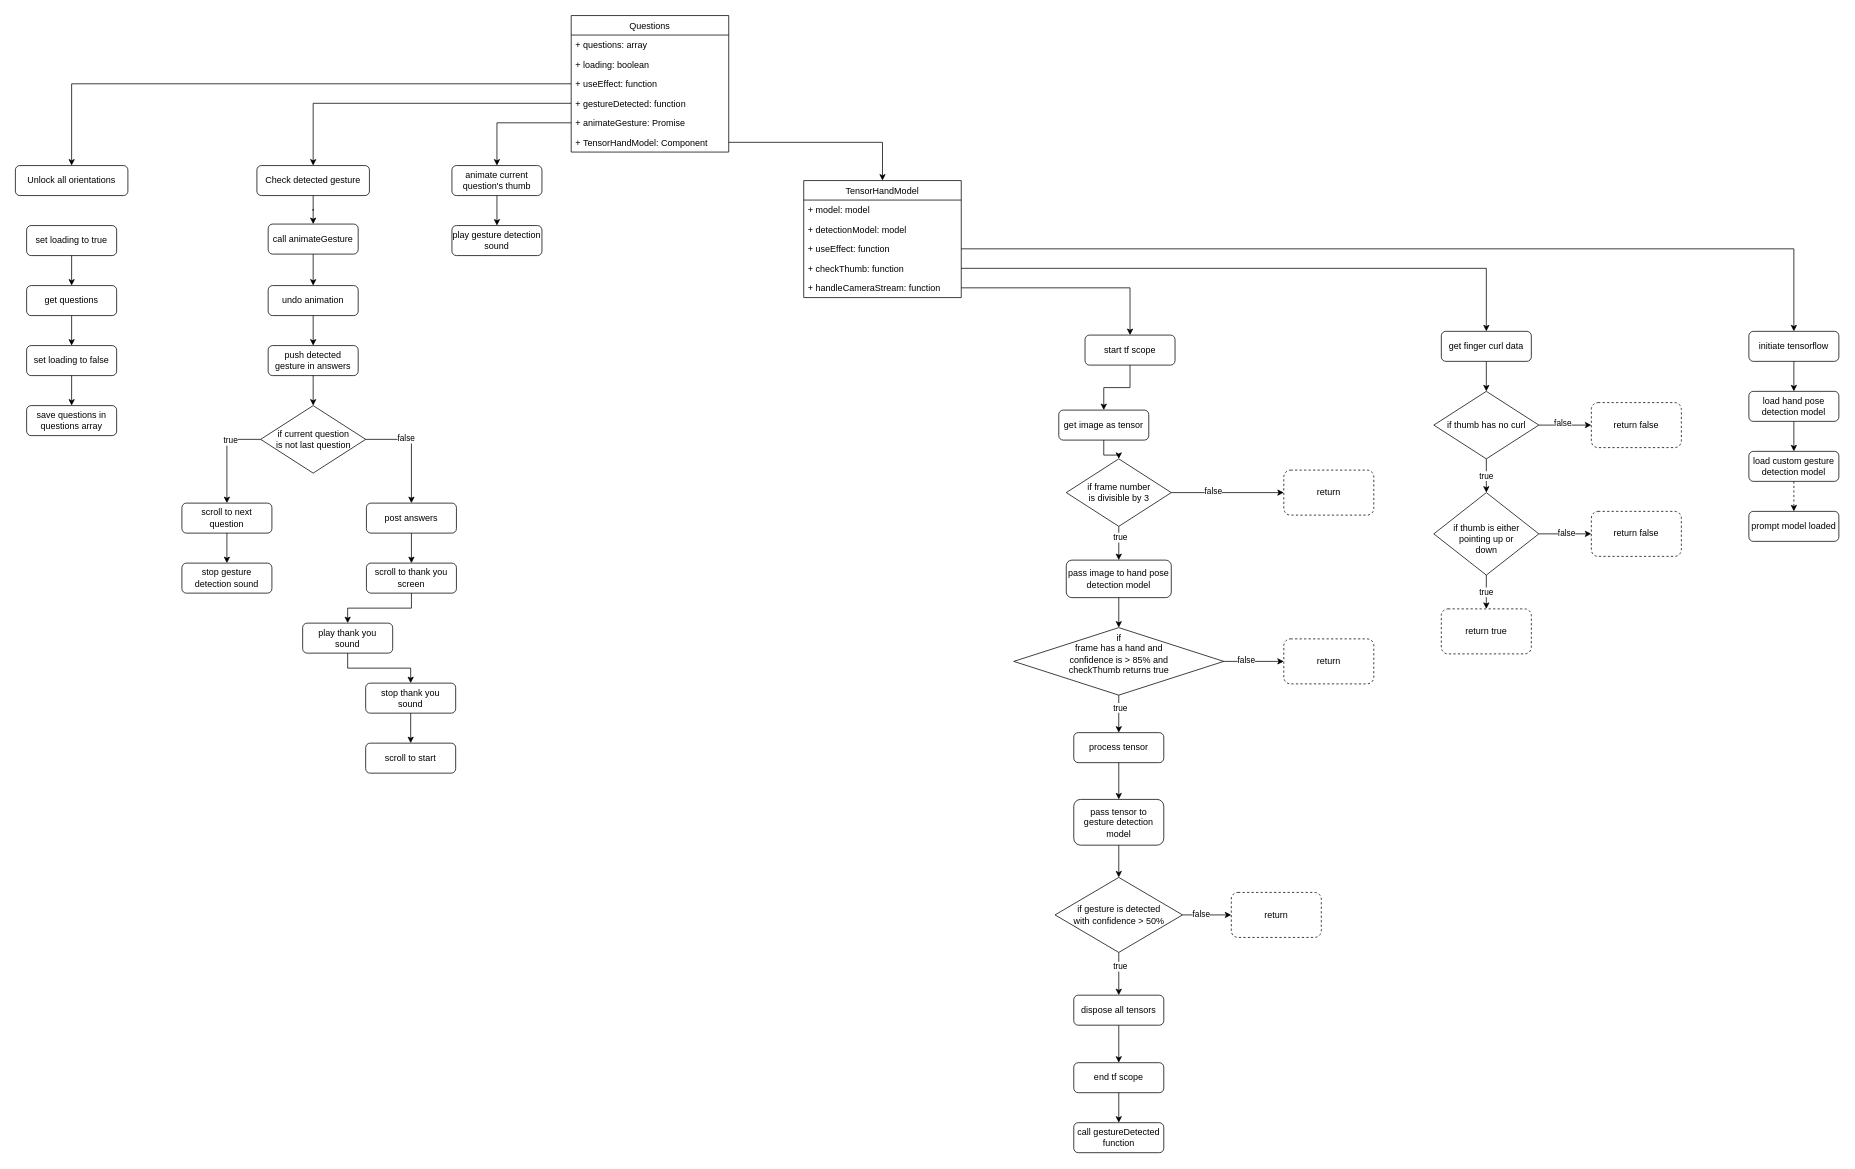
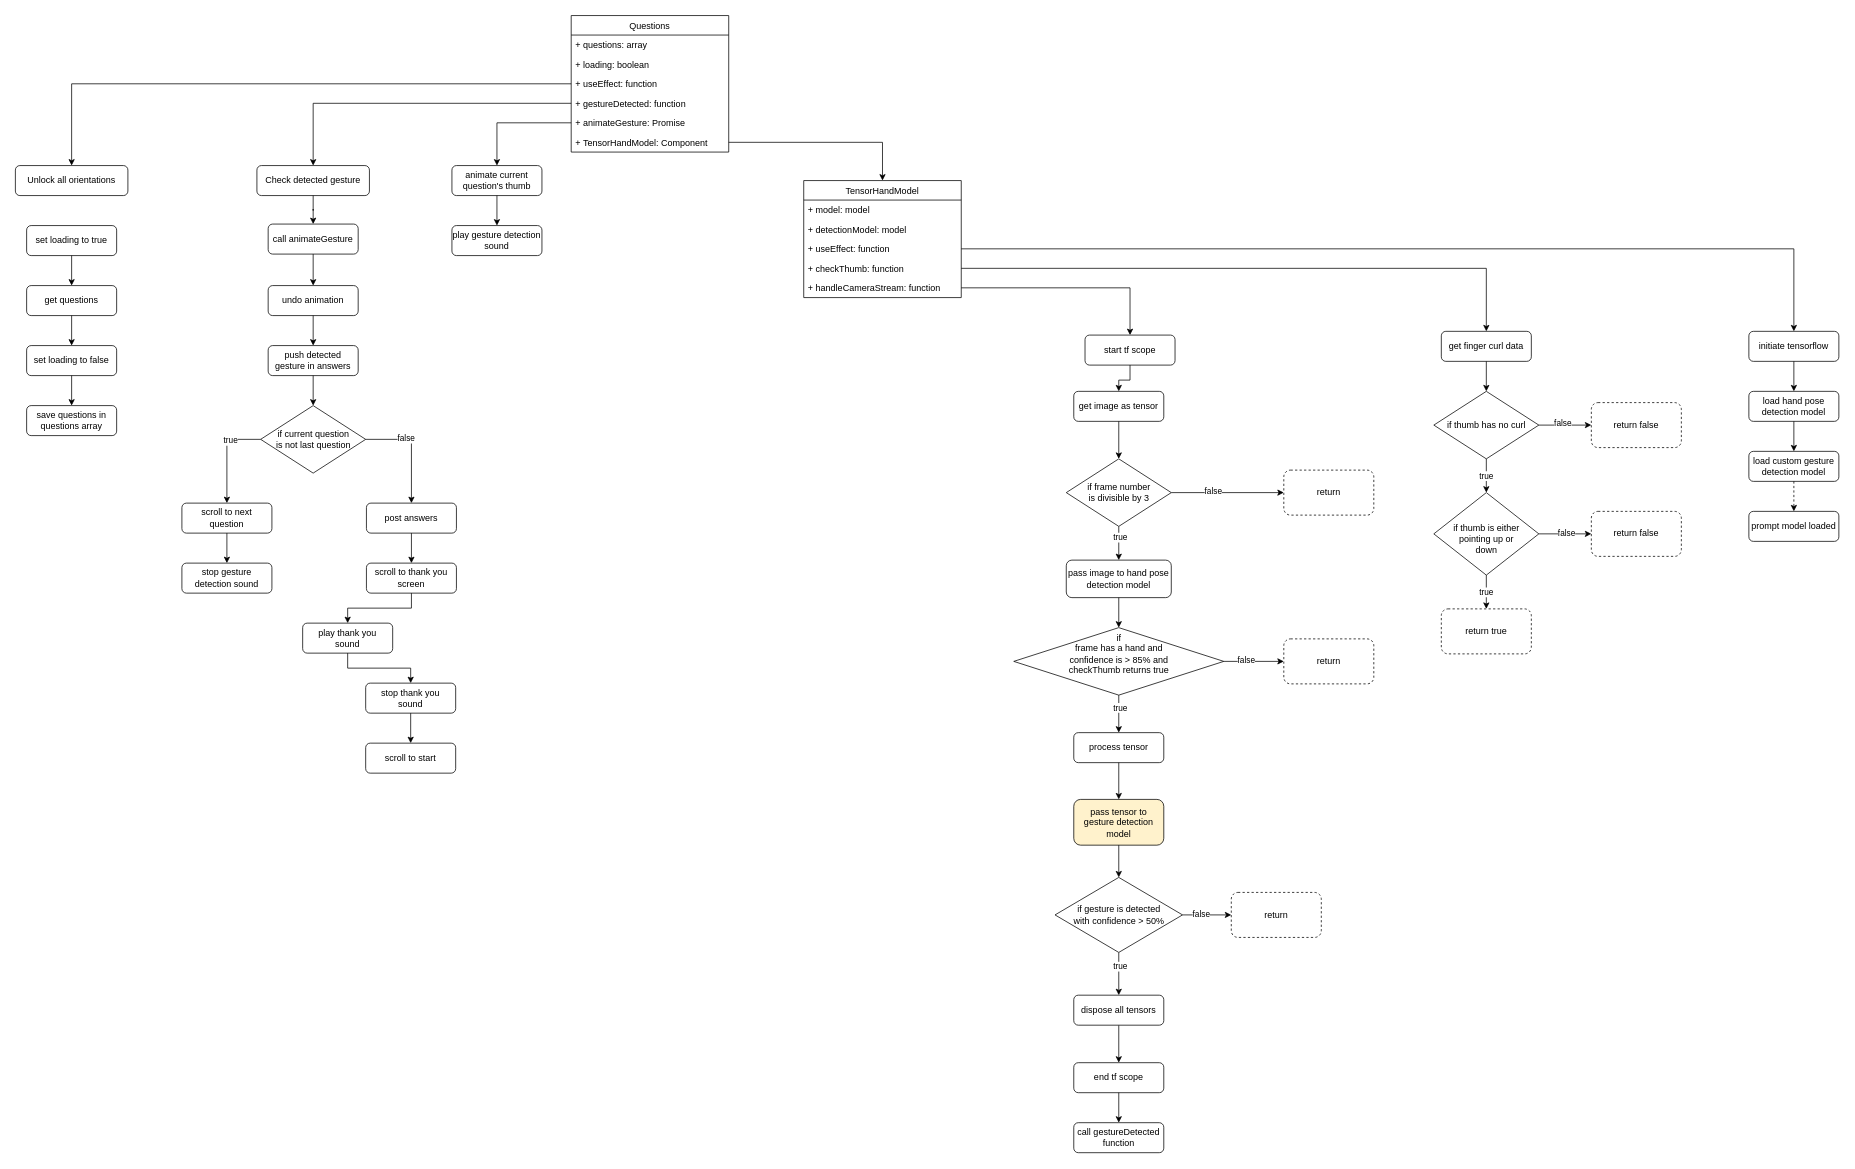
node "get image as tensor": moved (1104, 425) -> (1119, 406)
node "pass tensor to gesture detection model": fillcolor #ffffff -> #fff2cc
